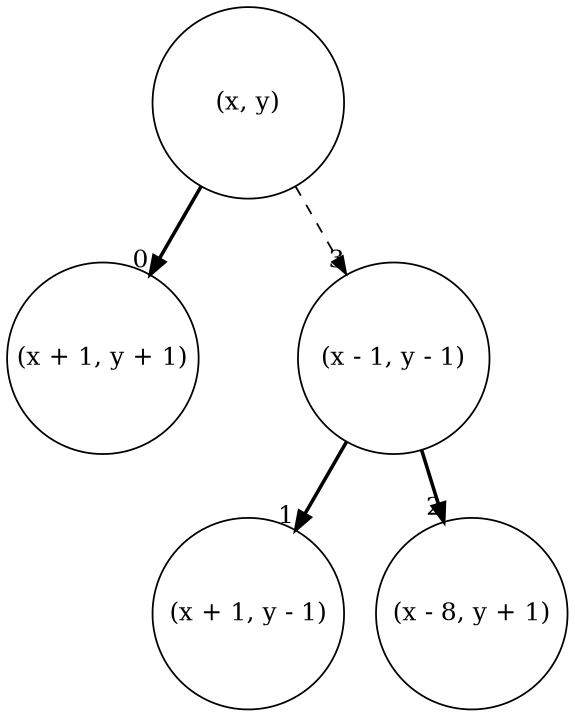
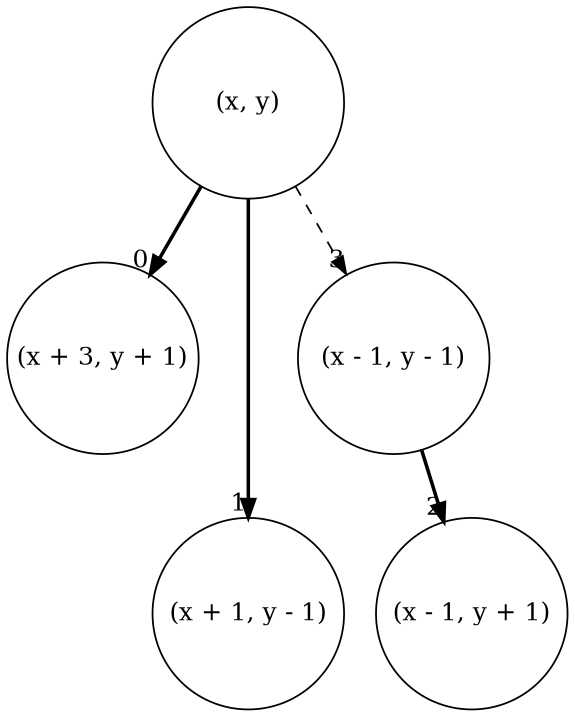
node "(x + 1, y + 1)": label "(x + 1, y + 1)" -> "(x + 3, y + 1)"
edge "(x - 1, y - 1)" -> "(x + 1, y - 1)": now "(x, y)" -> "(x + 1, y - 1)"
node "(x - 8, y + 1)": label "(x - 8, y + 1)" -> "(x - 1, y + 1)"
